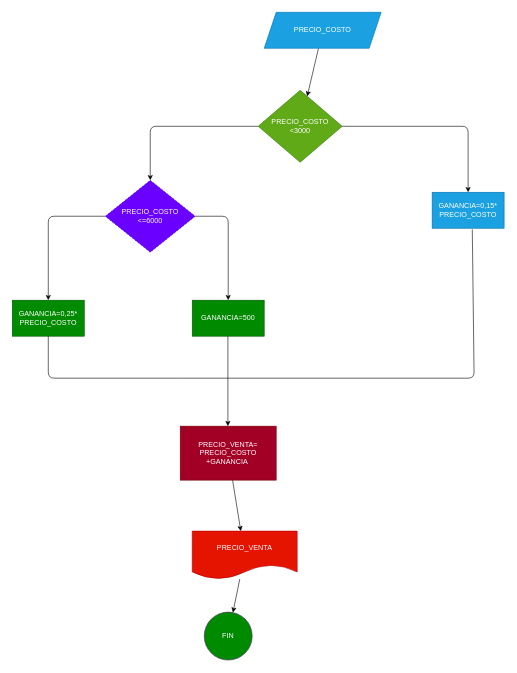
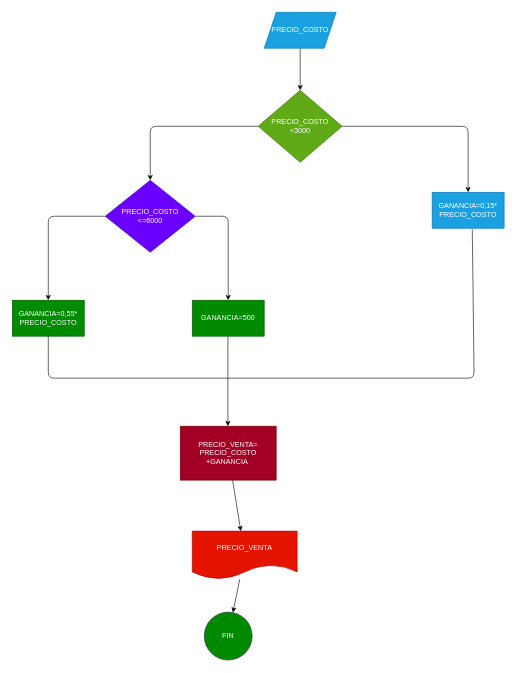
node "PRECIO_COSTO": size 117x36 -> 72x36
node "PRECIO_COSTO <=6000": style dashed -> solid
node "GANANCIA=0,25* PRECIO_COSTO": label "GANANCIA=0,25* PRECIO_COSTO" -> "GANANCIA=0,55* PRECIO_COSTO"
